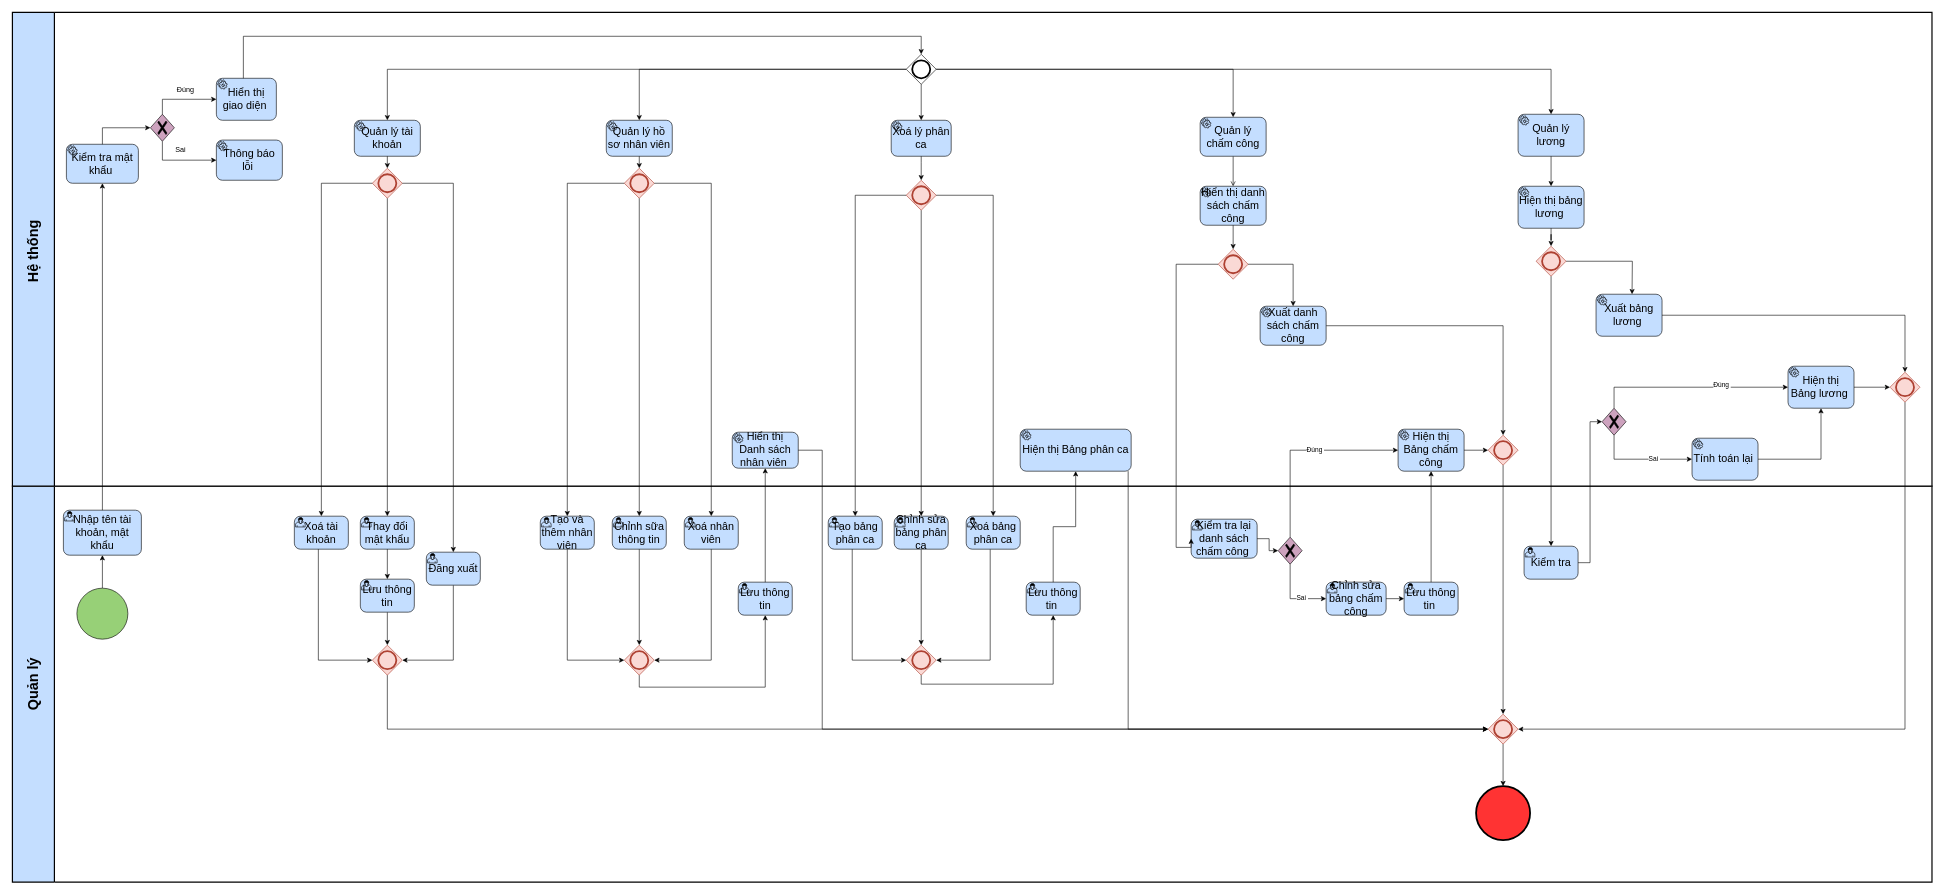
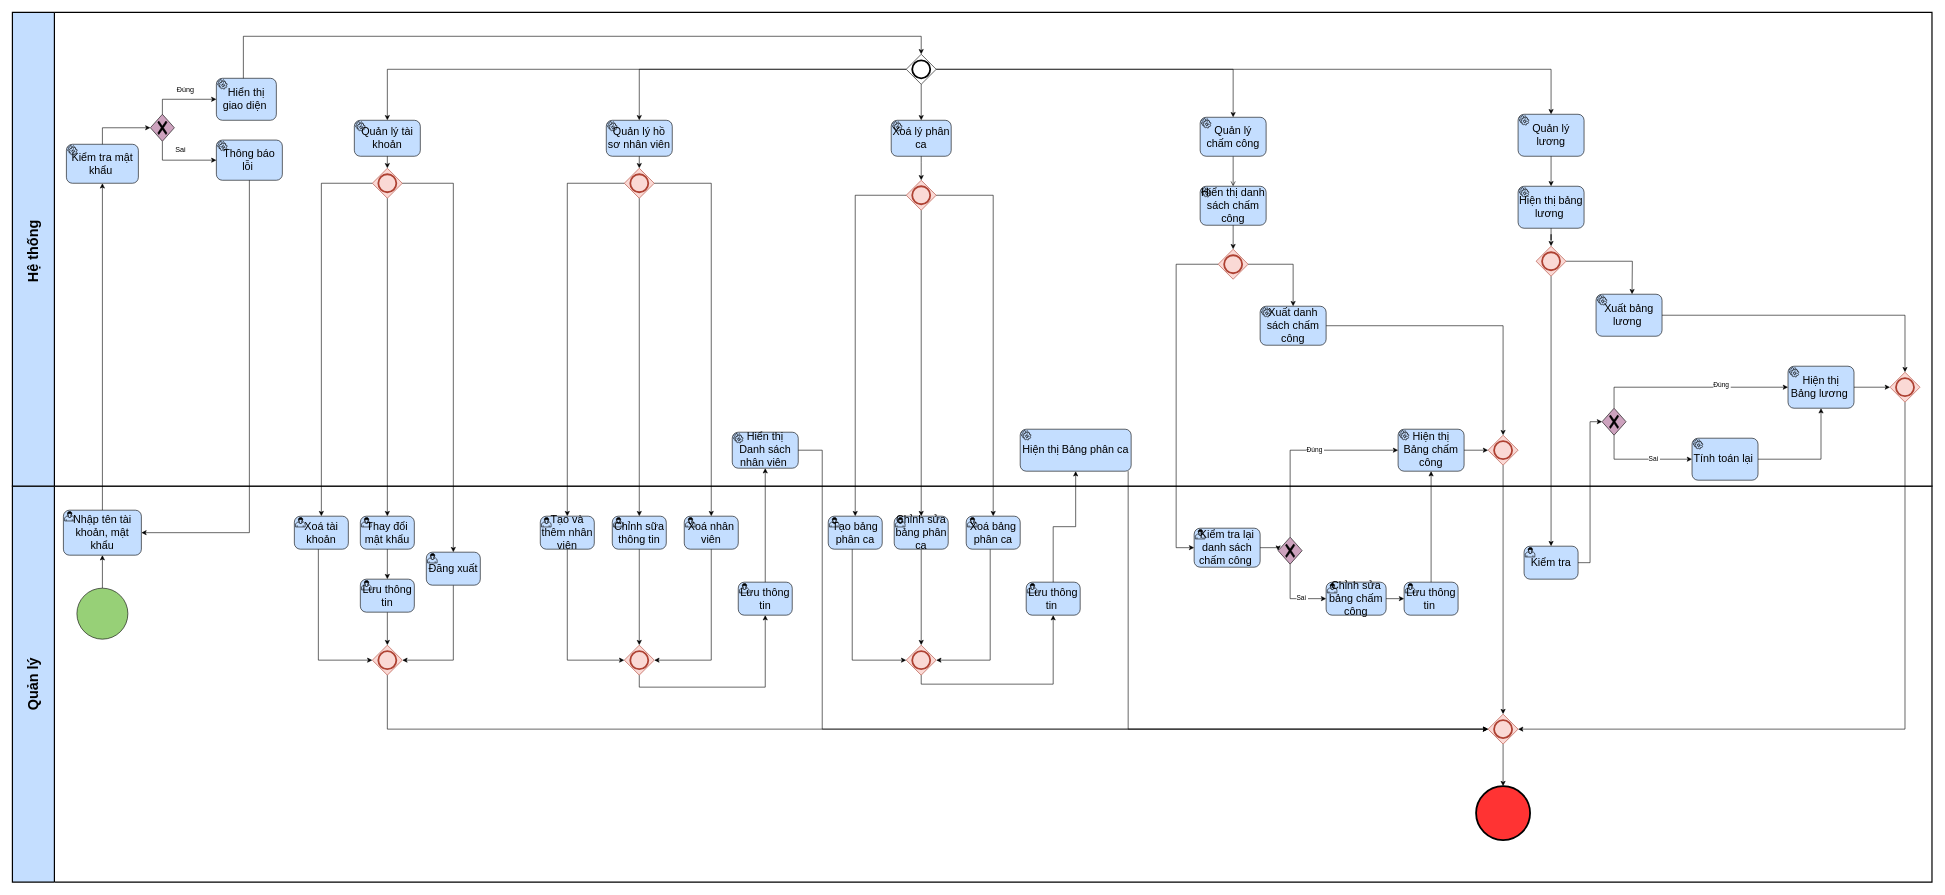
edge "Thông báo lỗi" -> "Nhập tên tài khoản, mật khẩu": added
node "Kiểm tra lại danh sách chấm công": moved (1224, 539) -> (1227, 548)
